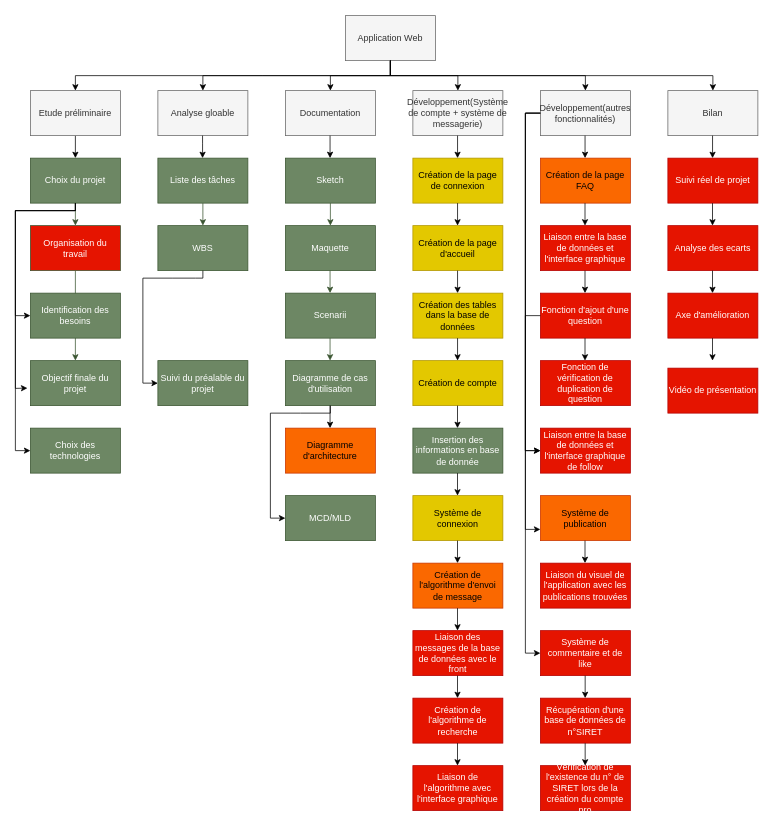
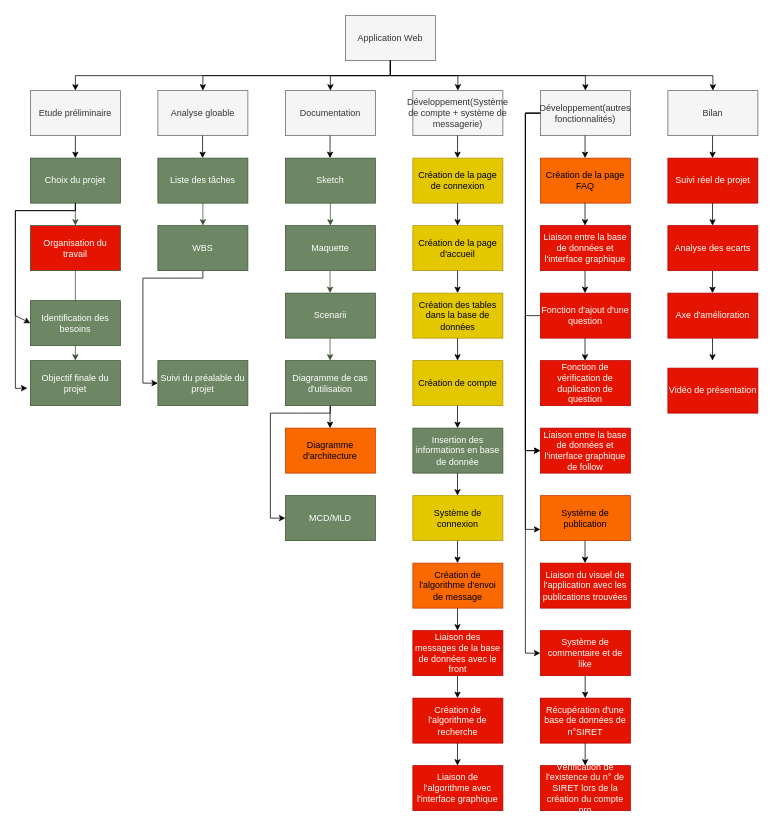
node "Identification des besoins": moved (75, 315) -> (75, 323)
edge "Choix du projet" -> "Choix des technologies": removed
node "Choix des technologies": removed
